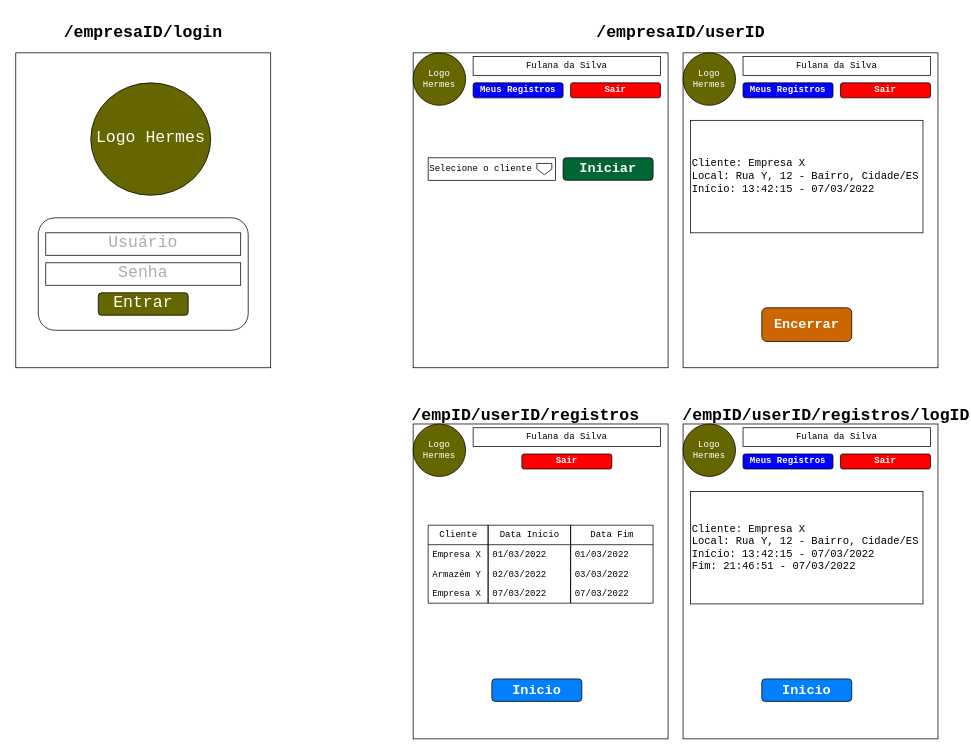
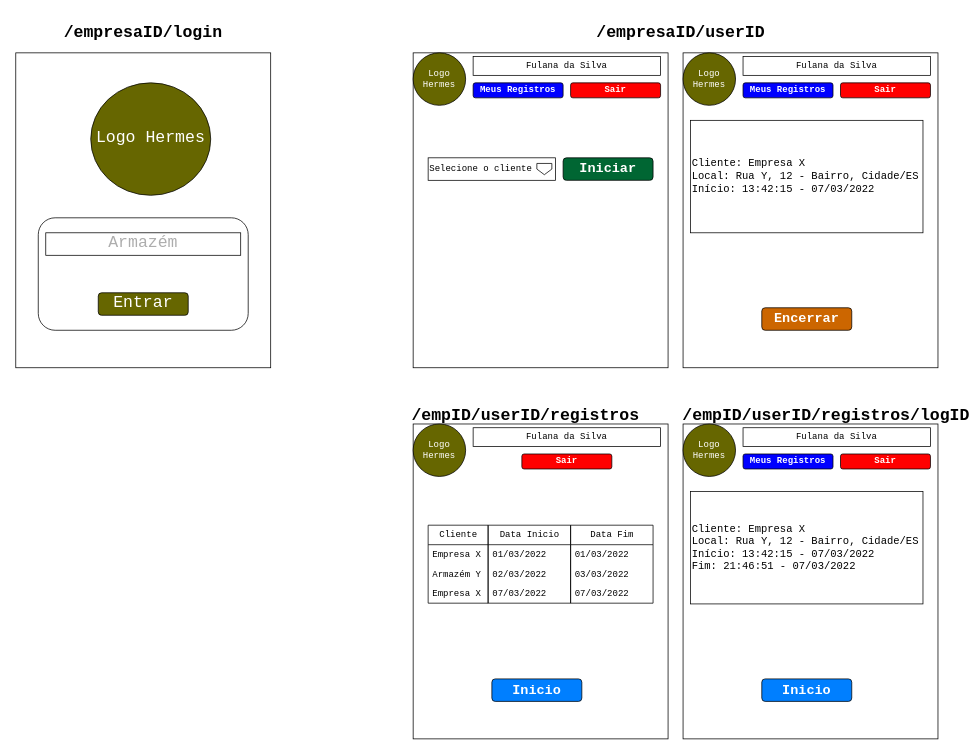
node "Usuário": label "Usuário" -> "Armazém"
node "Senha": removed
node "Encerrar": size 90x34 -> 90x23
